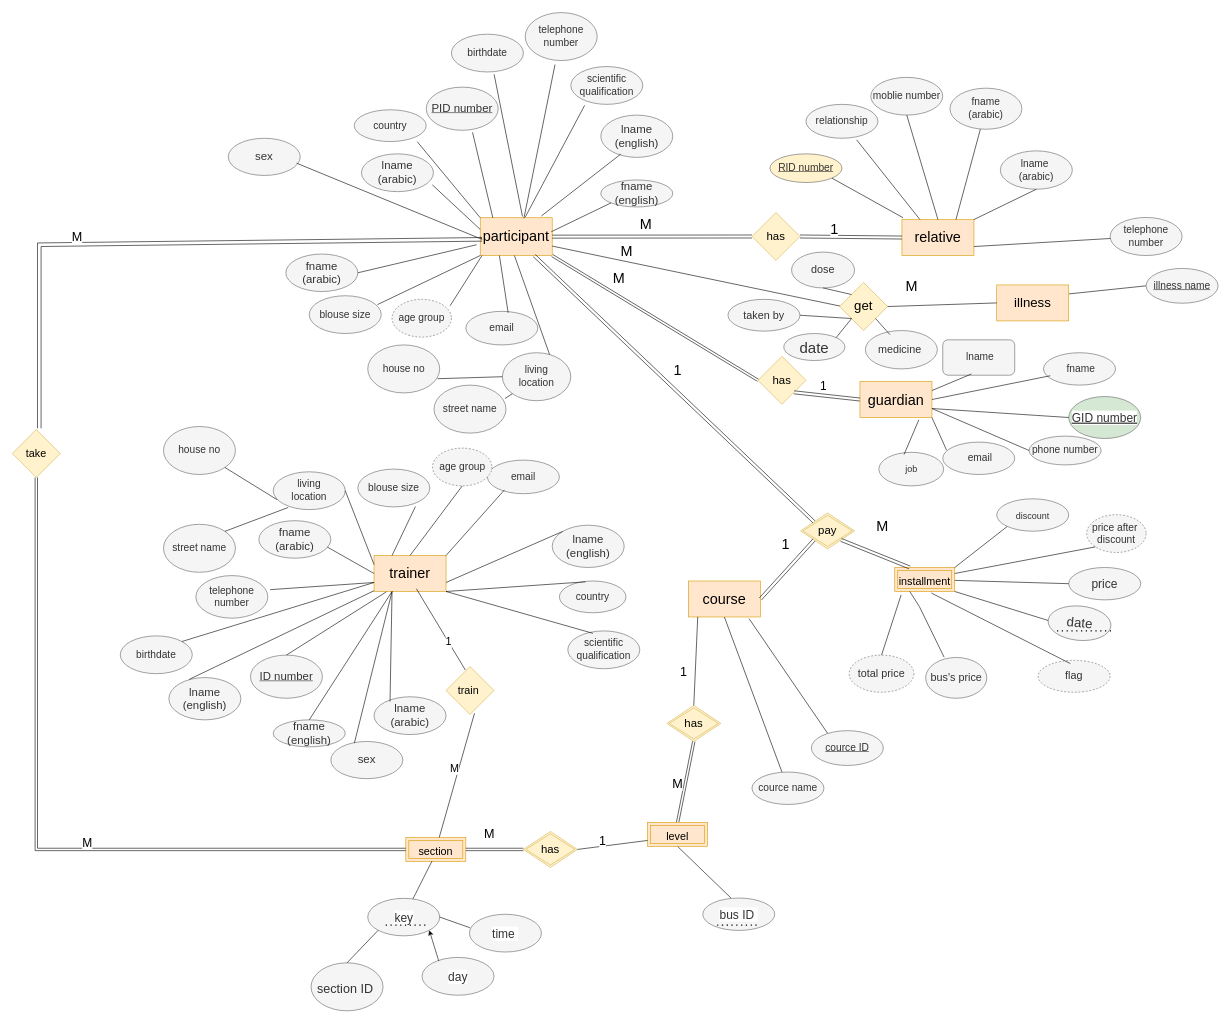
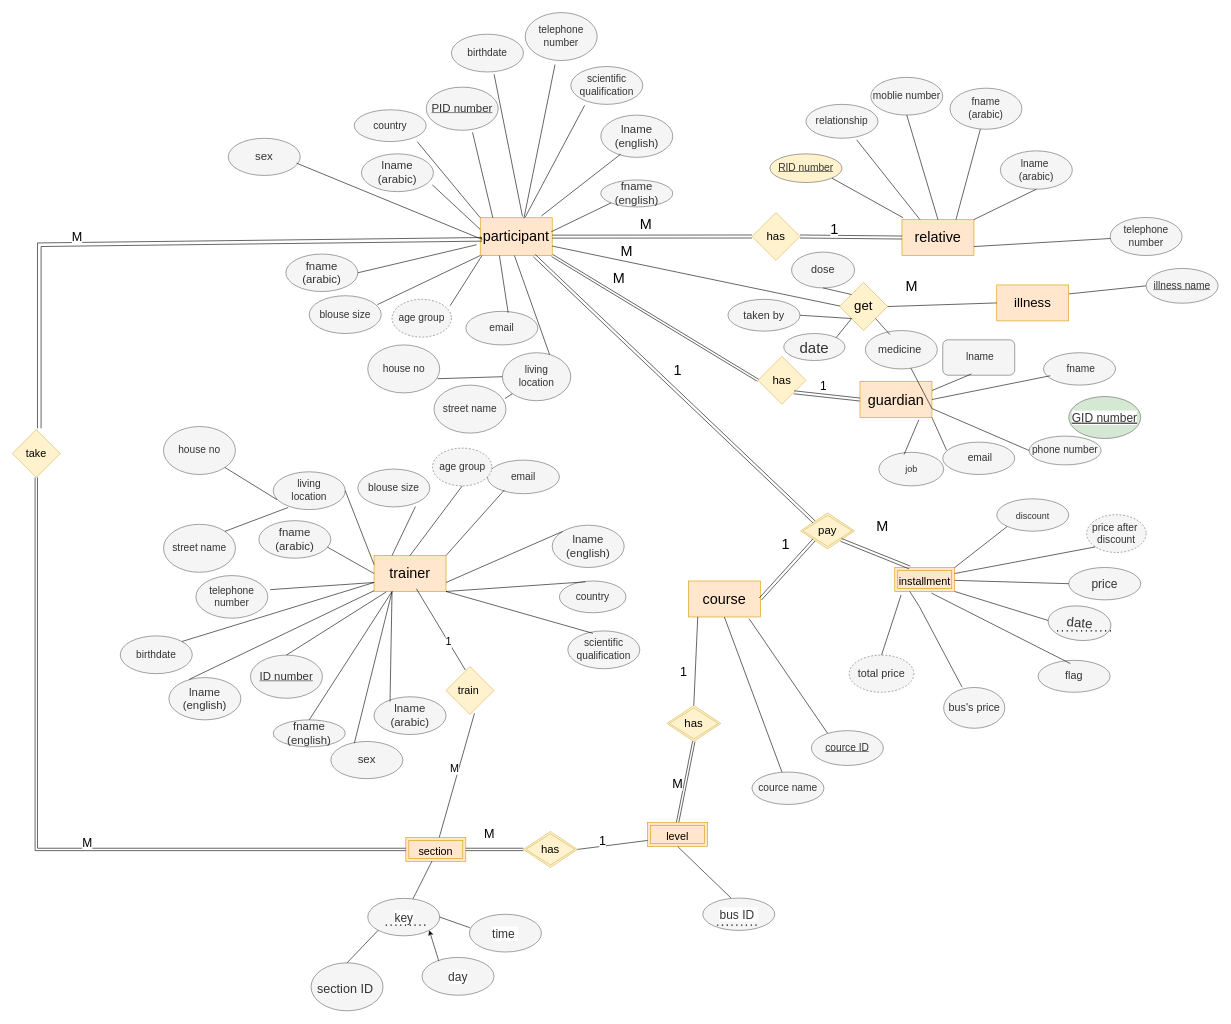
edge "guardian" -- "GID number": now "guardian" -- "medicine"
node "flag": style dashed -> solid
node "bus's price": moved (956, 678) -> (974, 708)
